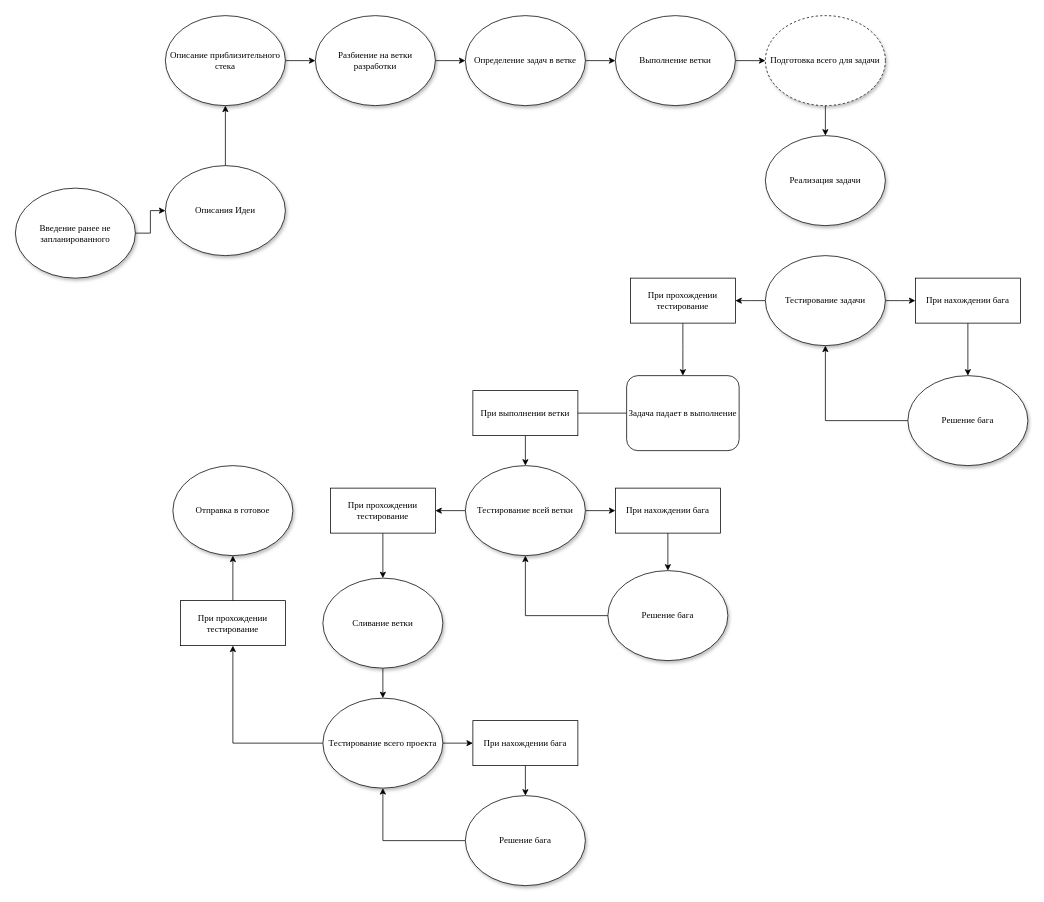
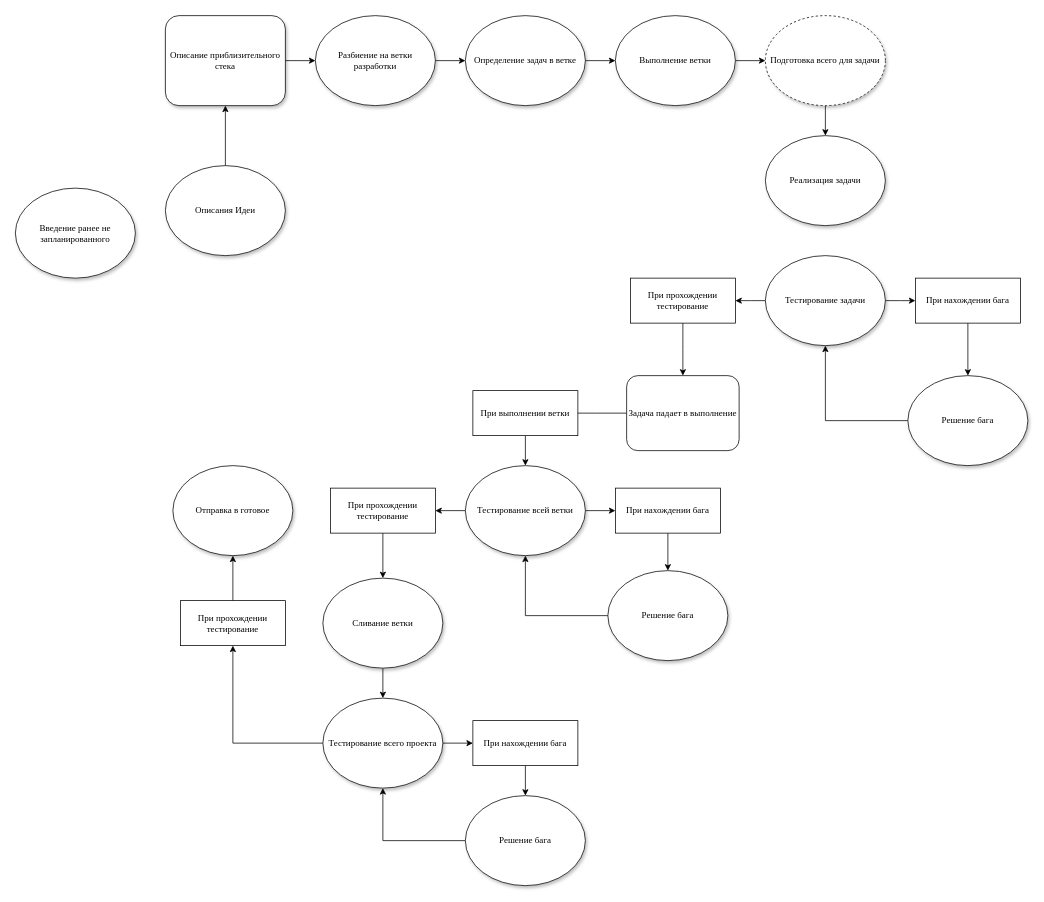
node "Описание приблизительного стека": shape ellipse -> rounded rectangle
edge "Введение ранее не запланированного" -> "Описания Идеи": removed
